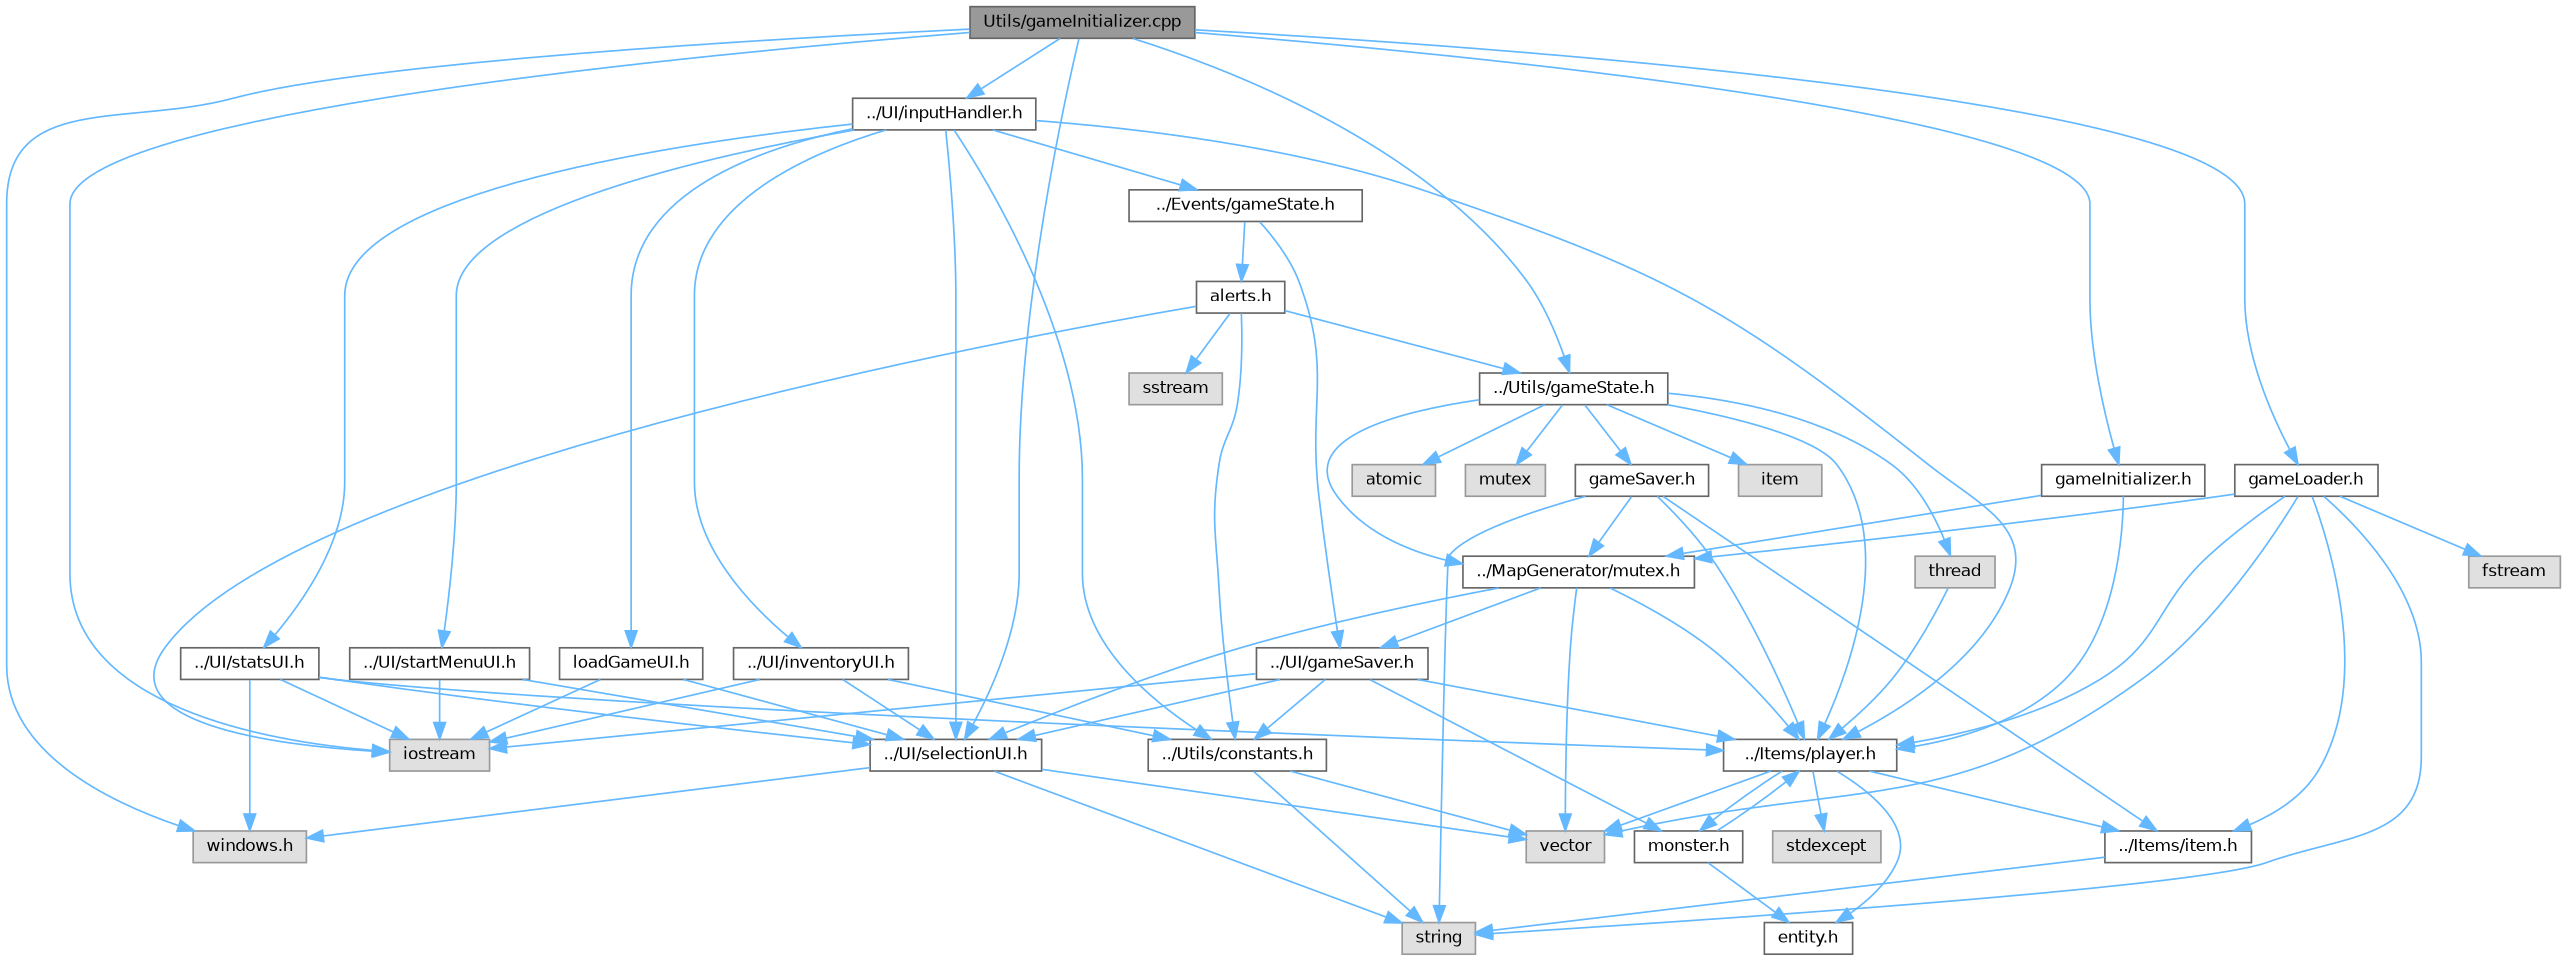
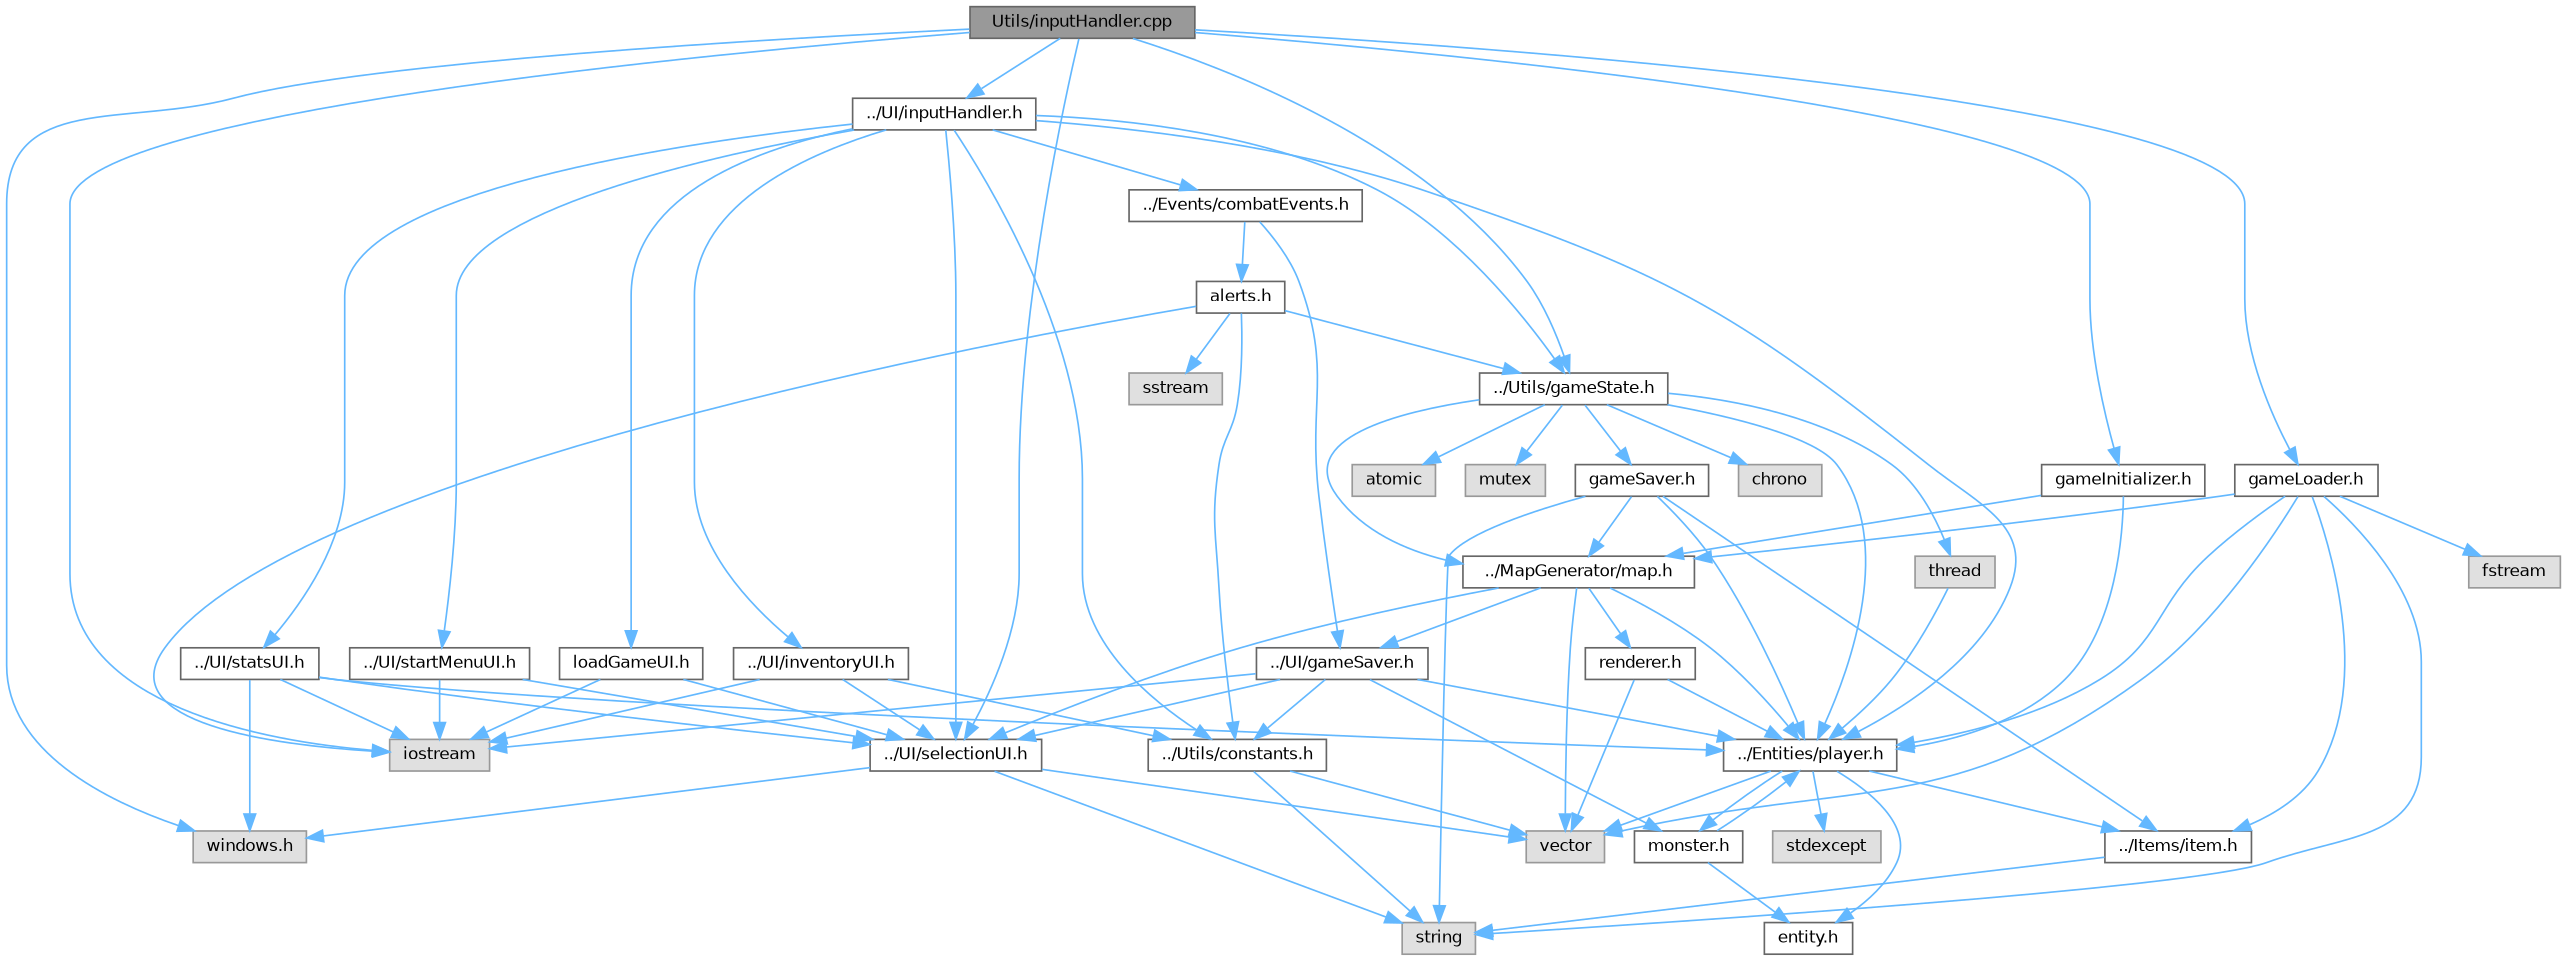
node "Utils/gameInitializer.cpp": label "Utils/gameInitializer.cpp" -> "Utils/inputHandler.cpp"
edge "../UI/inputHandler.h" -> "../Utils/gameState.h": added
node "../Events/gameState.h": label "../Events/gameState.h" -> "../Events/combatEvents.h"
node "item": label "item" -> "chrono"
node "../MapGenerator/mutex.h": label "../MapGenerator/mutex.h" -> "../MapGenerator/map.h"
node "renderer.h": added
node "../Items/player.h": label "../Items/player.h" -> "../Entities/player.h"
